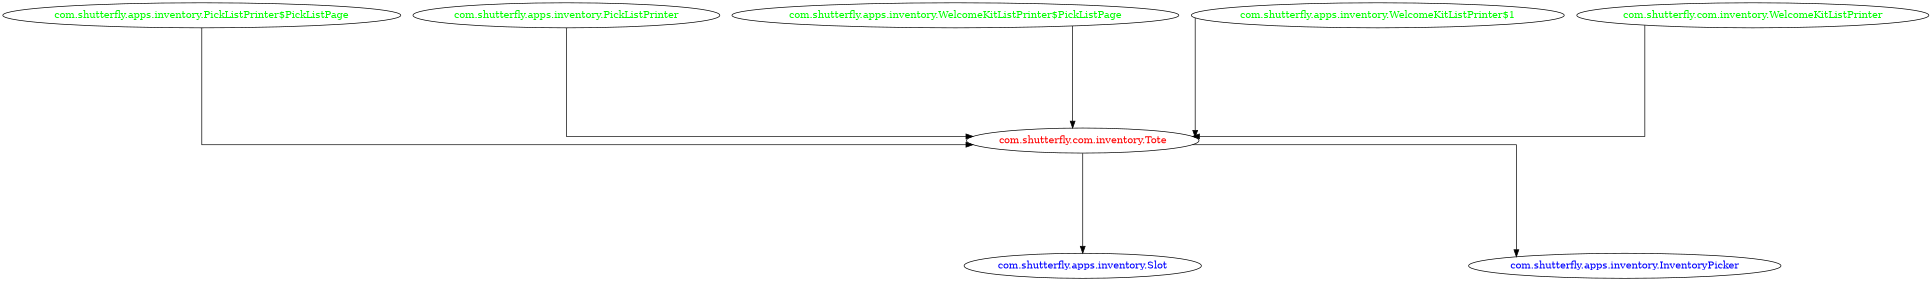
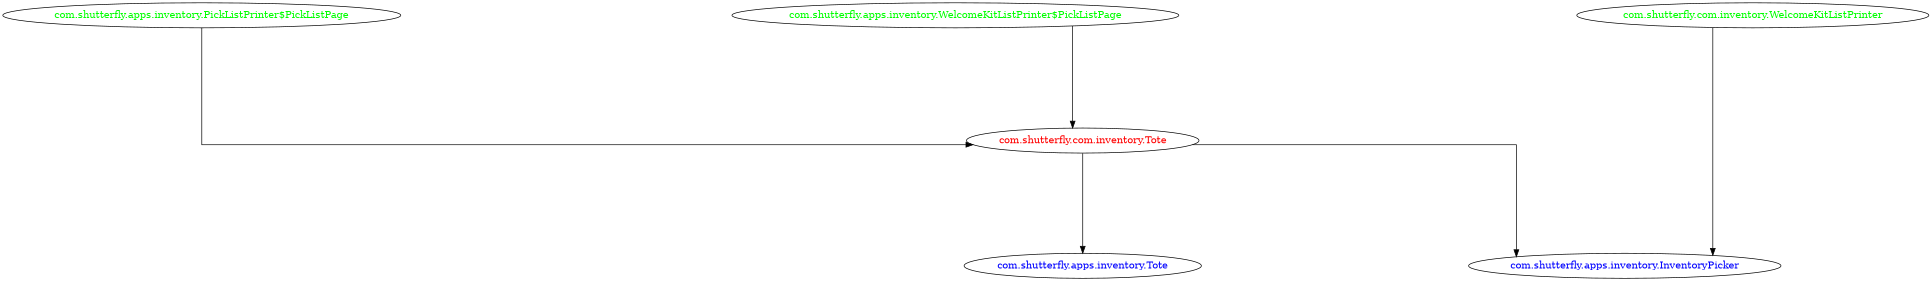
node "com.shutterfly.apps.inventory.PickListPrinter": removed
node "com.shutterfly.apps.inventory.WelcomeKitListPrinter$1": removed
edge "com.shutterfly.com.inventory.WelcomeKitListPrinter" -> "com.shutterfly.com.inventory.Tote": now "com.shutterfly.com.inventory.WelcomeKitListPrinter" -> "com.shutterfly.apps.inventory.InventoryPicker"
node "com.shutterfly.apps.inventory.Slot": label "com.shutterfly.apps.inventory.Slot" -> "com.shutterfly.apps.inventory.Tote"
